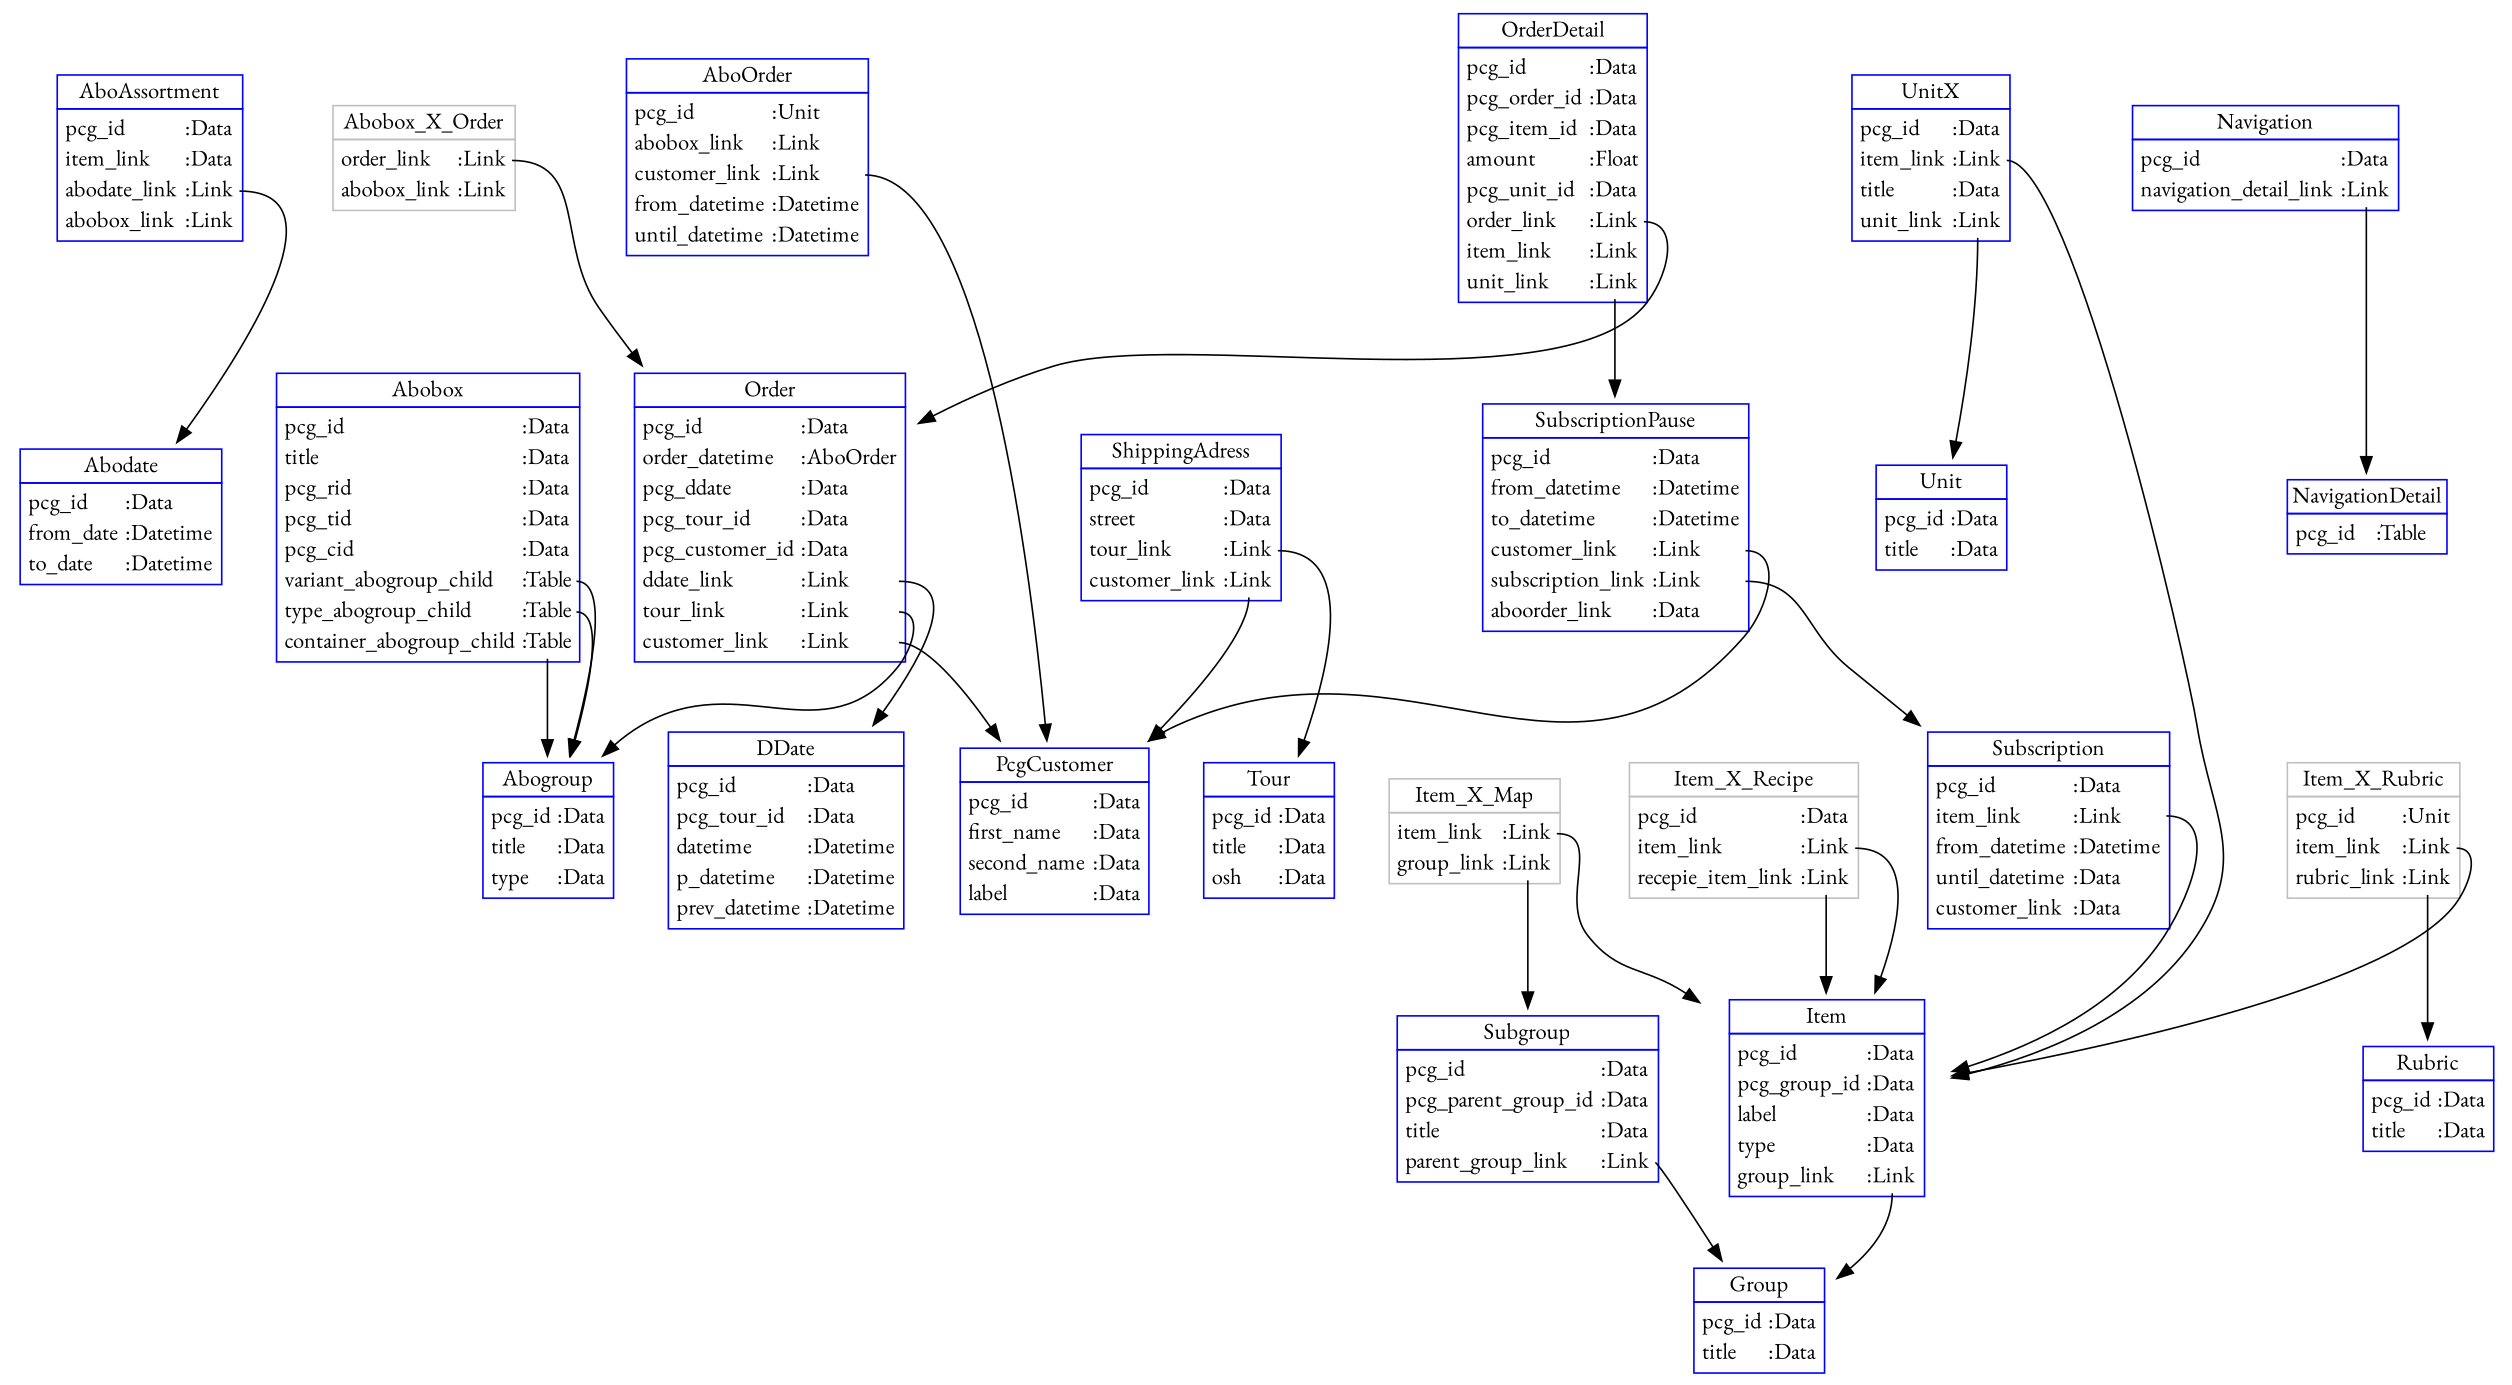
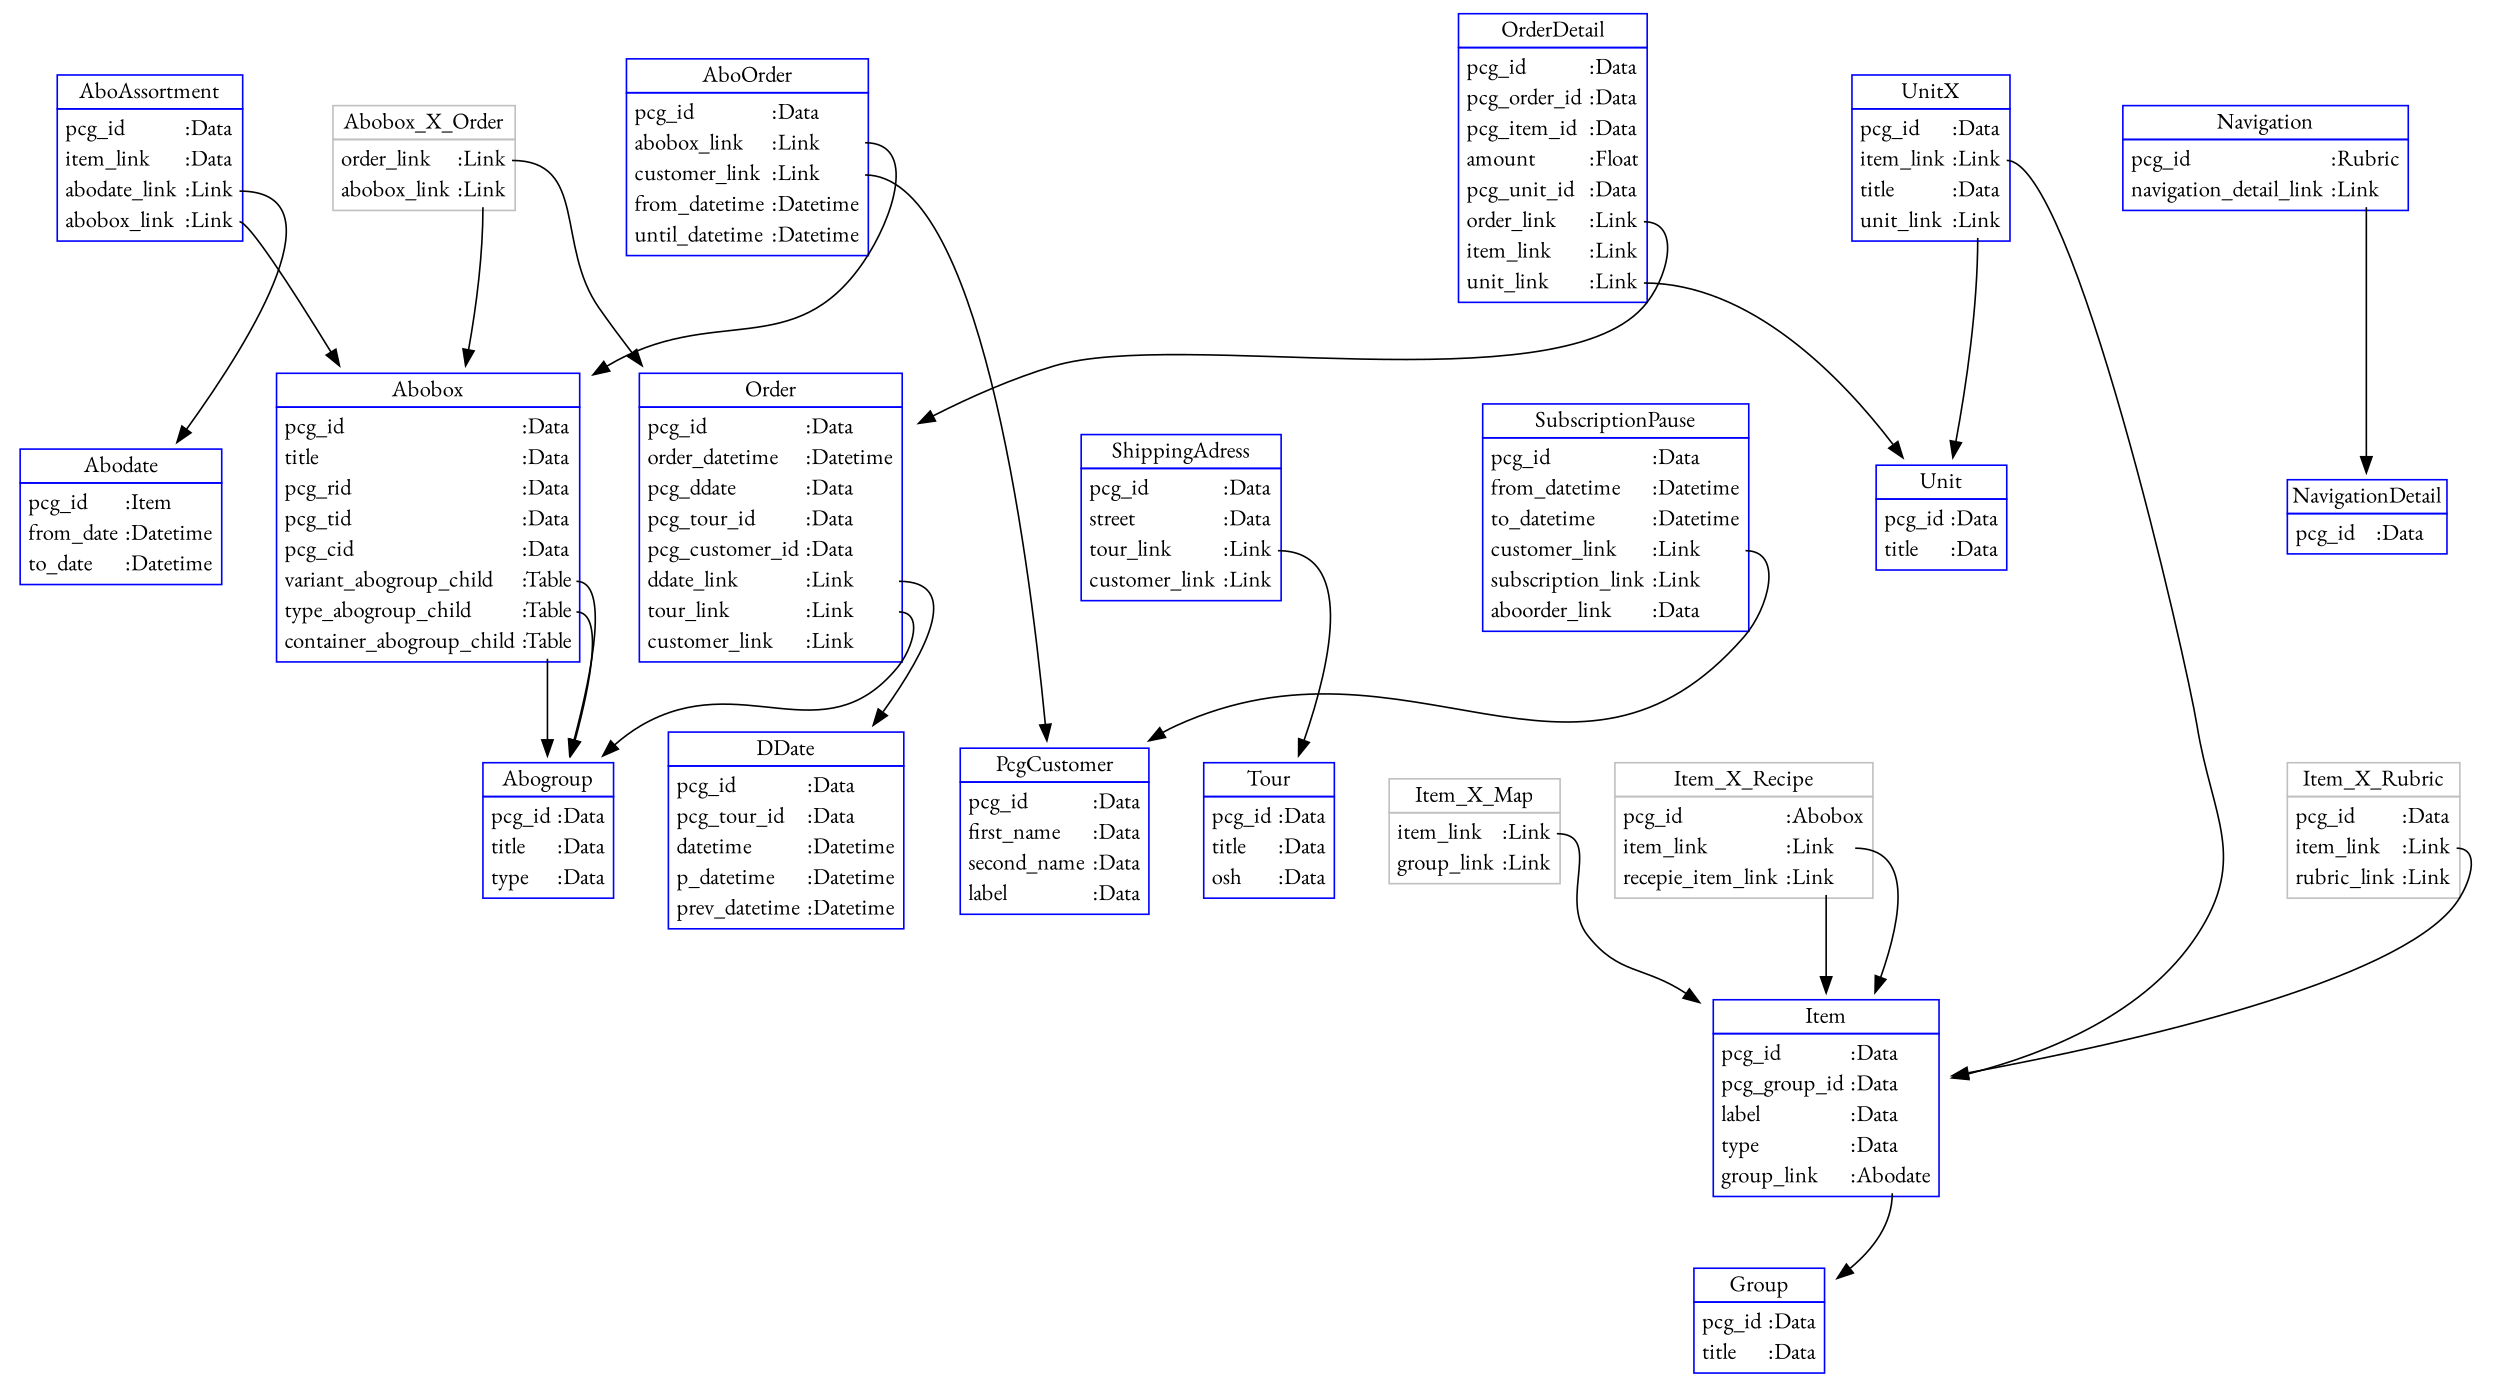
node "AboOrder": text ":Unit" -> ":Data"
node "Navigation": text ":Data" -> ":Rubric"
edge "Abobox_X_Order" -> "Abobox": added
edge "AboAssortment" -> "Abobox": added
edge "AboOrder" -> "Abobox": added
edge "OrderDetail" -> "SubscriptionPause": now "OrderDetail" -> "Unit"
node "Order": text ":AboOrder" -> ":Datetime"
node "Abodate": text ":Data" -> ":Item"
node "NavigationDetail": text ":Table" -> ":Data"
edge "ShippingAdress" -> "PcgCustomer": removed
edge "Order" -> "PcgCustomer": removed
node "Item_X_Recipe": text ":Data" -> ":Abobox"
node "Item_X_Rubric": text ":Unit" -> ":Data"
node "Subscription": removed
node "Subgroup": removed
node "Rubric": removed
node "Item": text ":Link" -> ":Abodate"
